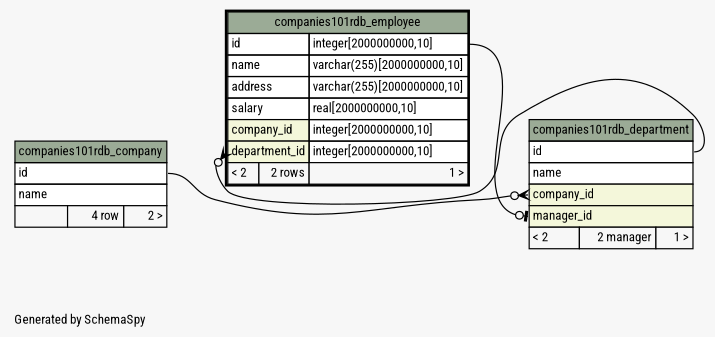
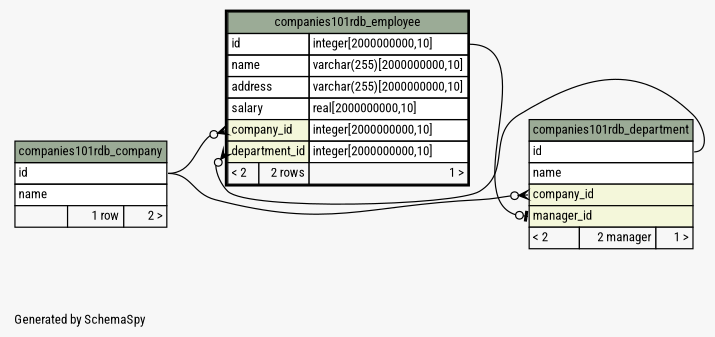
edge "companies101rdb_company" -> "companies101rdb_employee": added
node "companies101rdb_company": text "4 row" -> "1 row"
